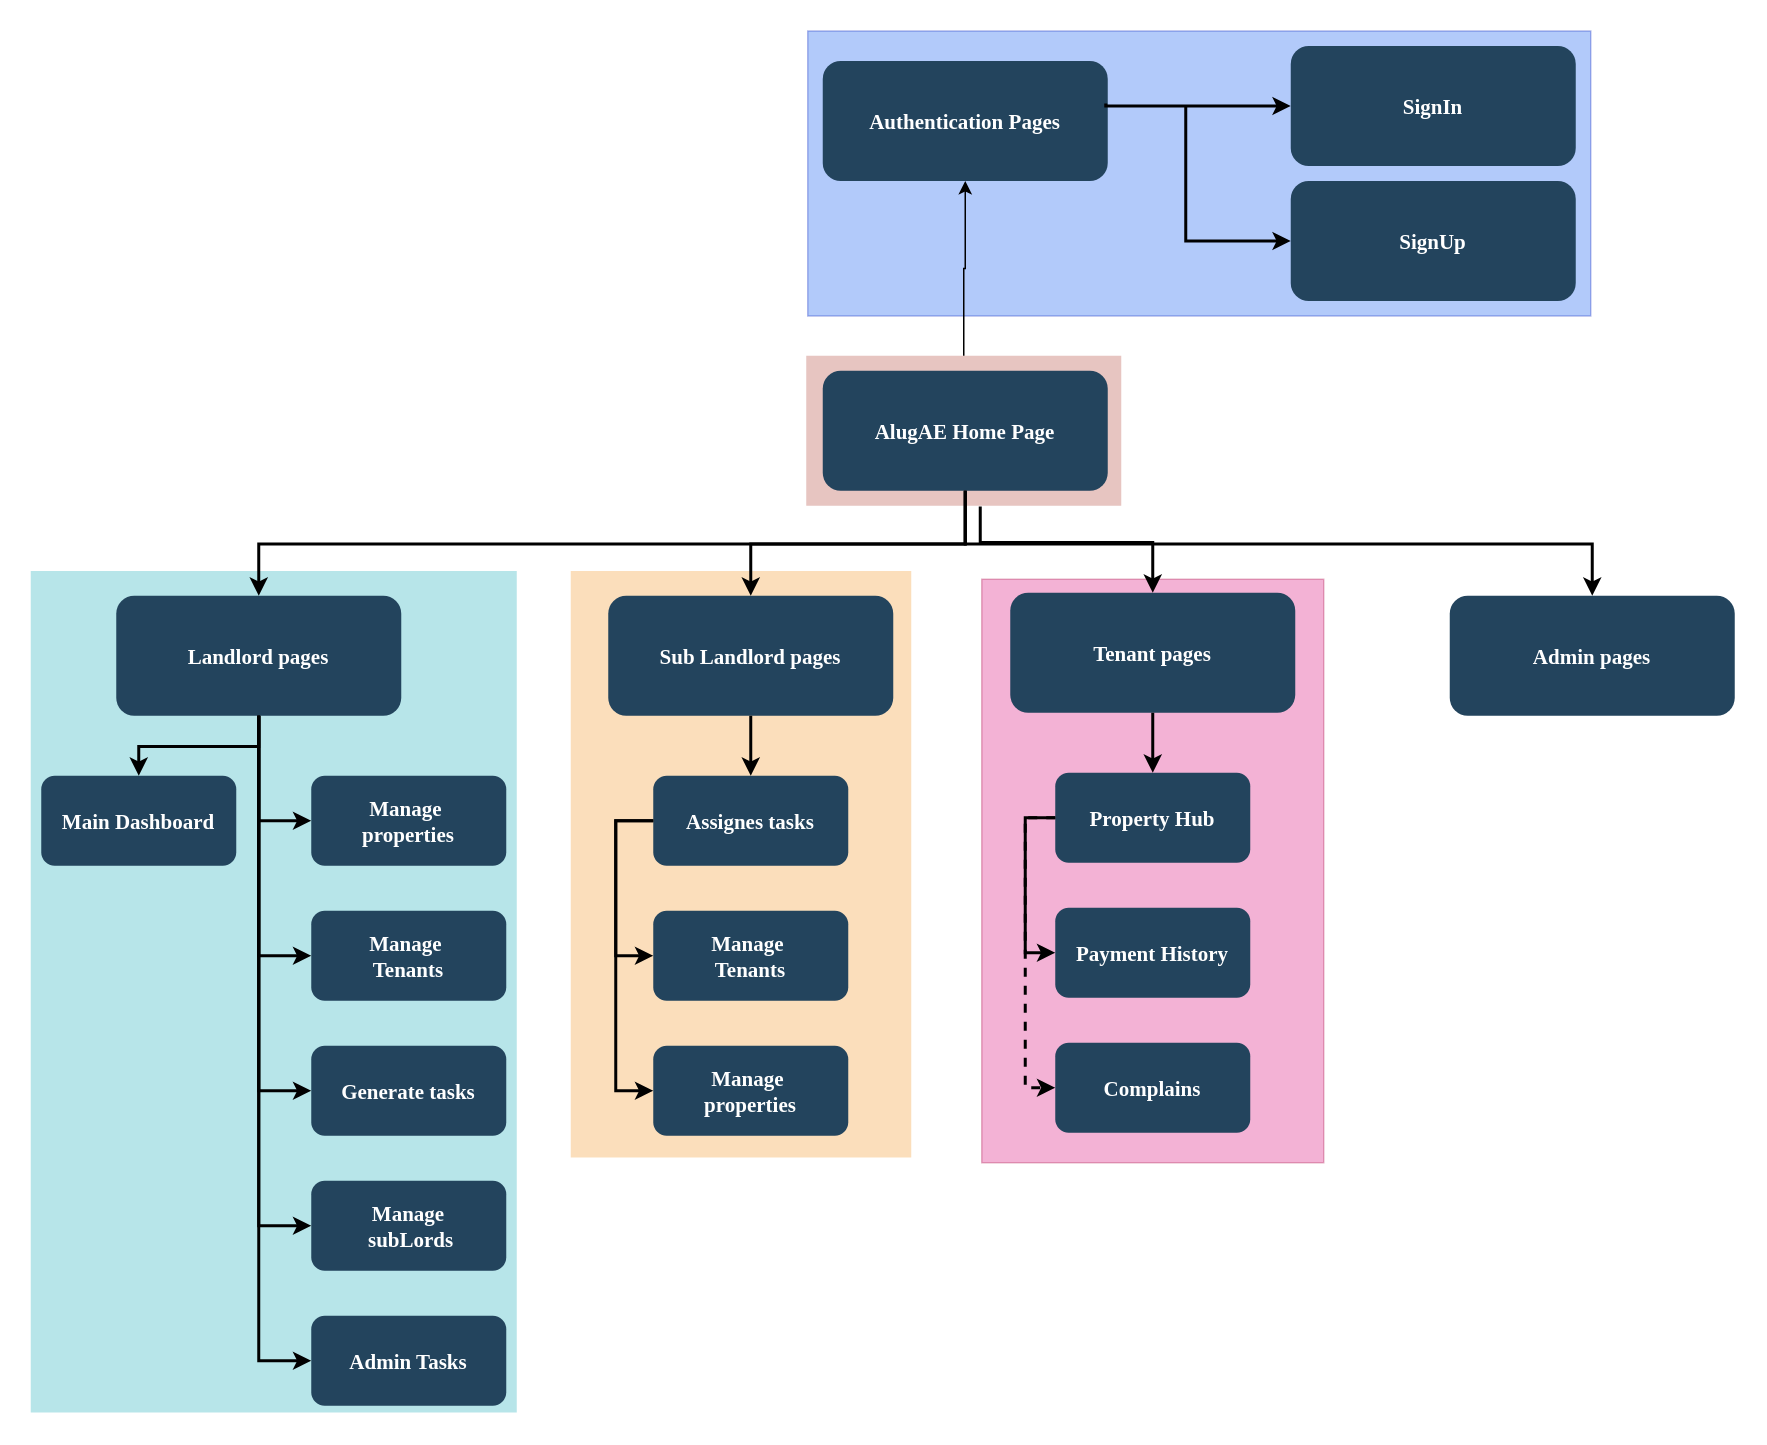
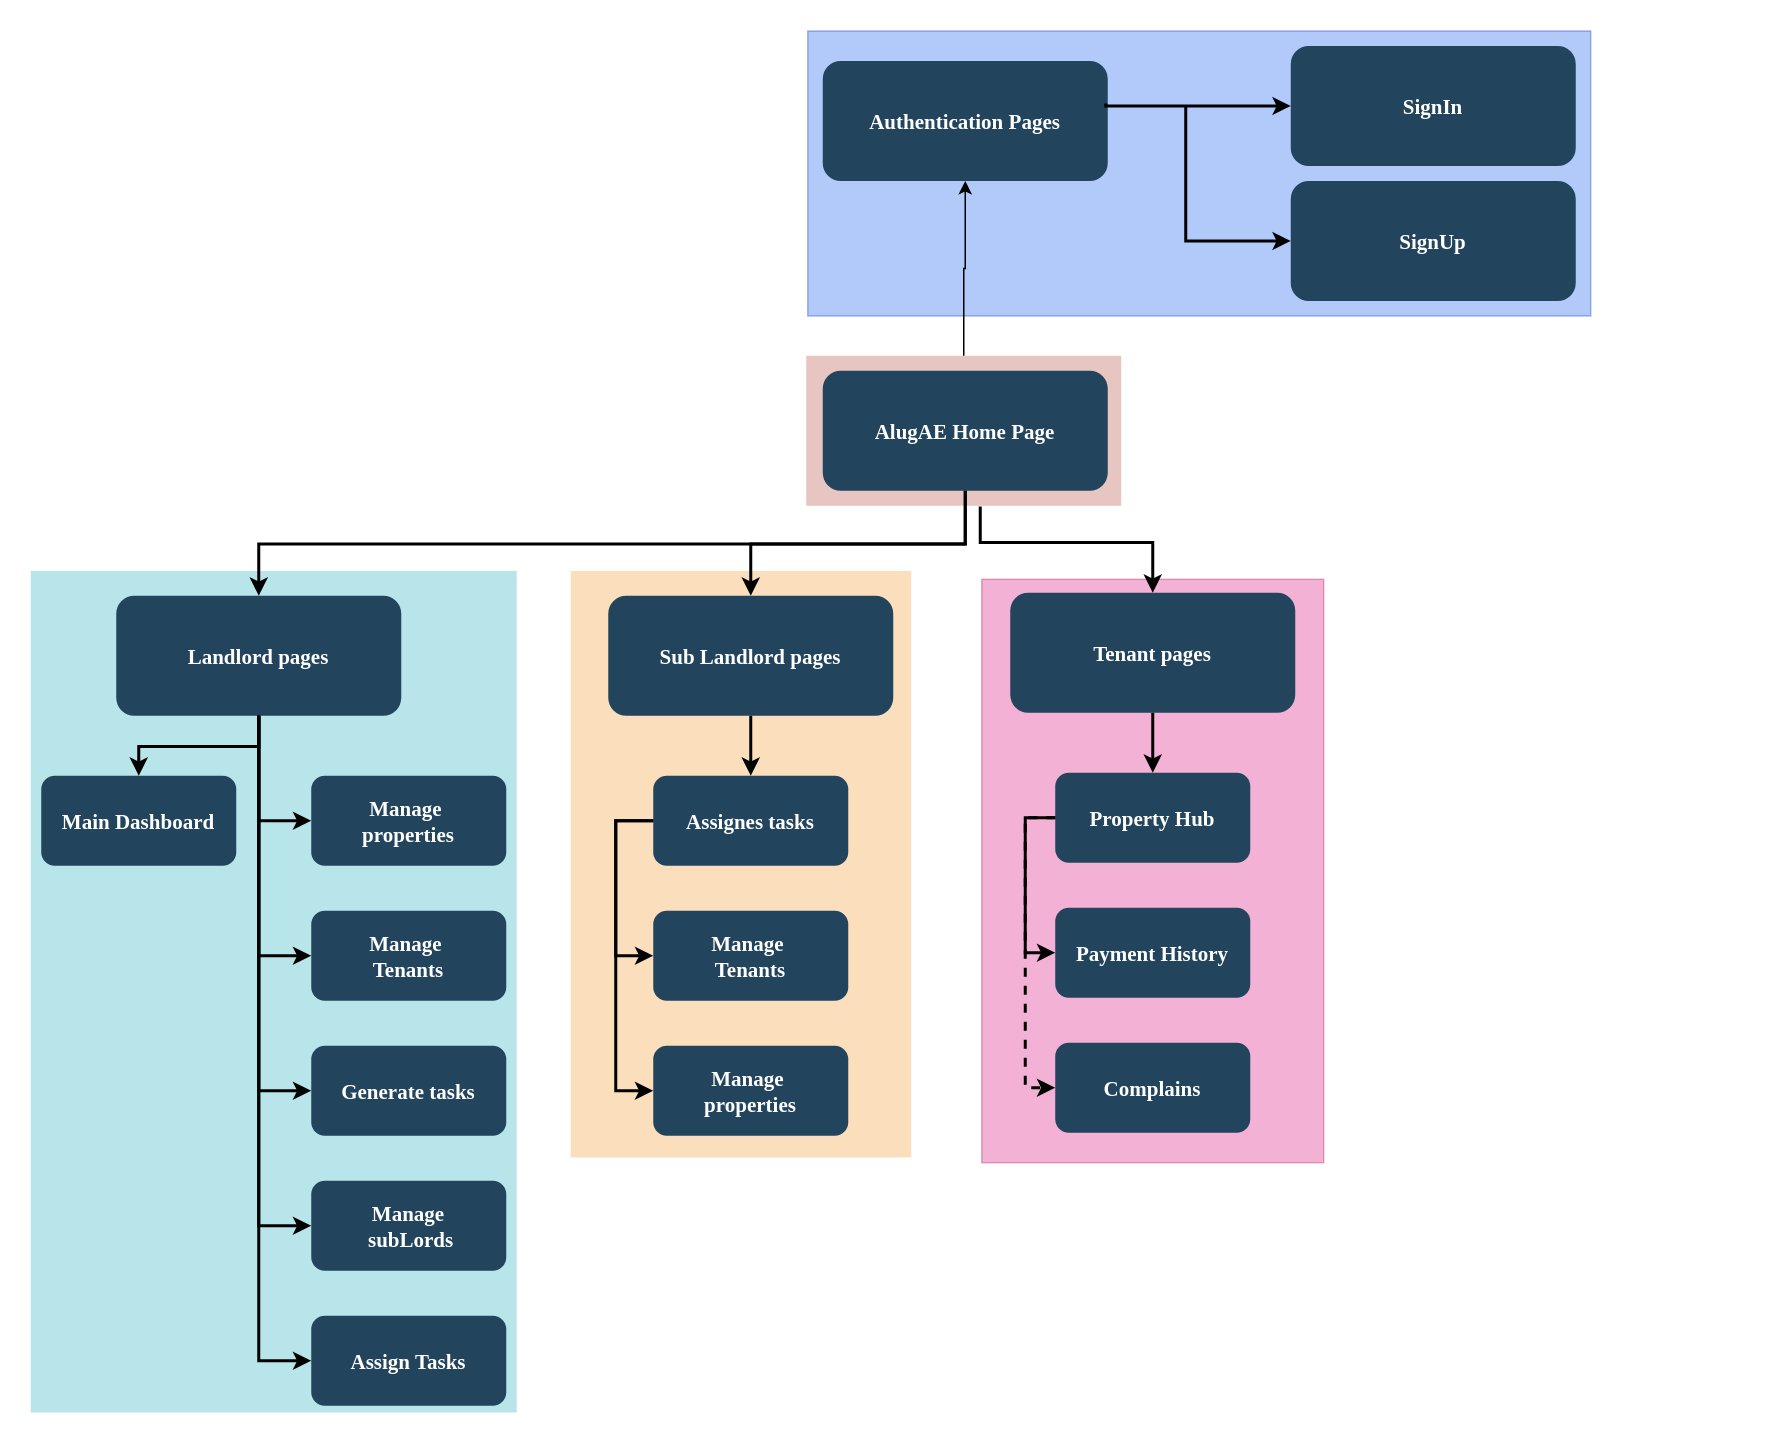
edge "AlugAE Home Page" -> "Admin pages": removed
node "Admin pages": removed
node "Admin Tasks": label "Admin Tasks" -> "Assign Tasks"
